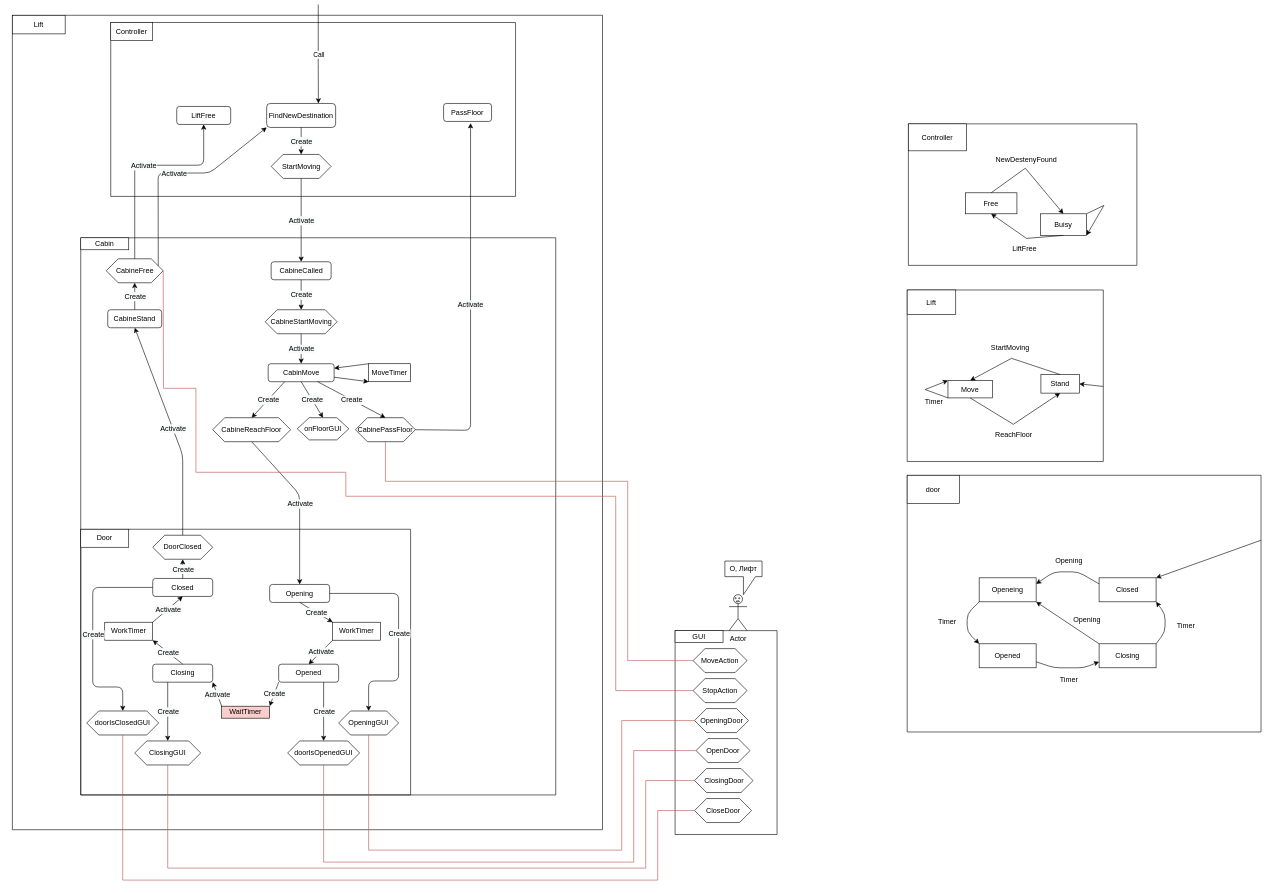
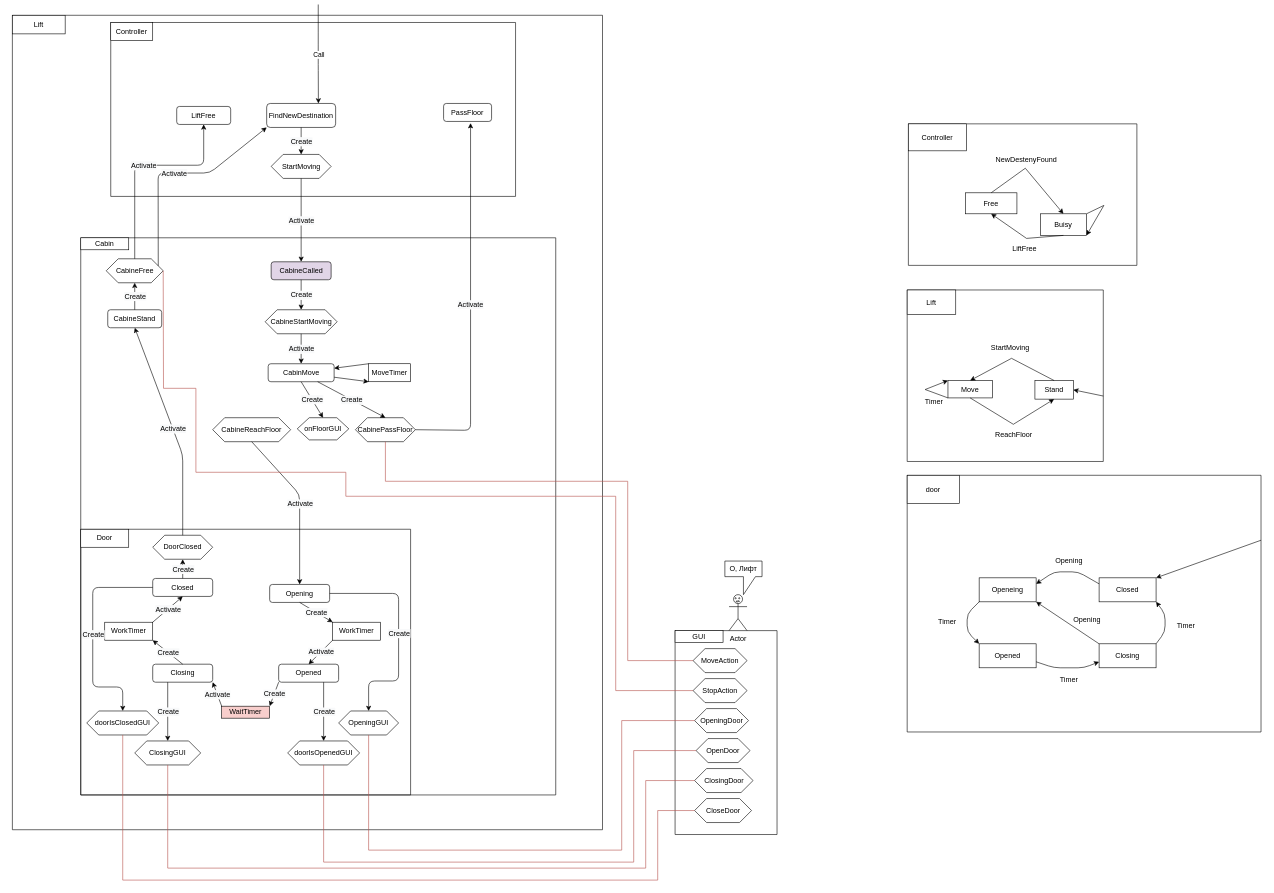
node "CabineCalled": fillcolor #ffffff -> #e1d5e7
node "Stand": moved (1061, 384) -> (1055, 390)
edge "CabinMove" -> "CabineReachFloor": removed, label "Create"
